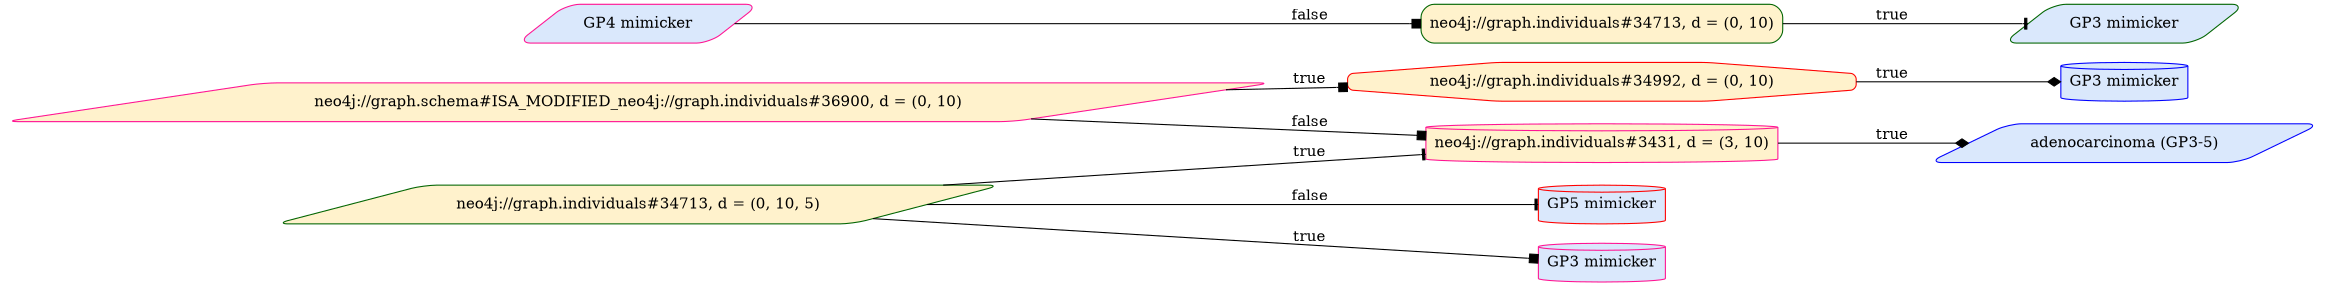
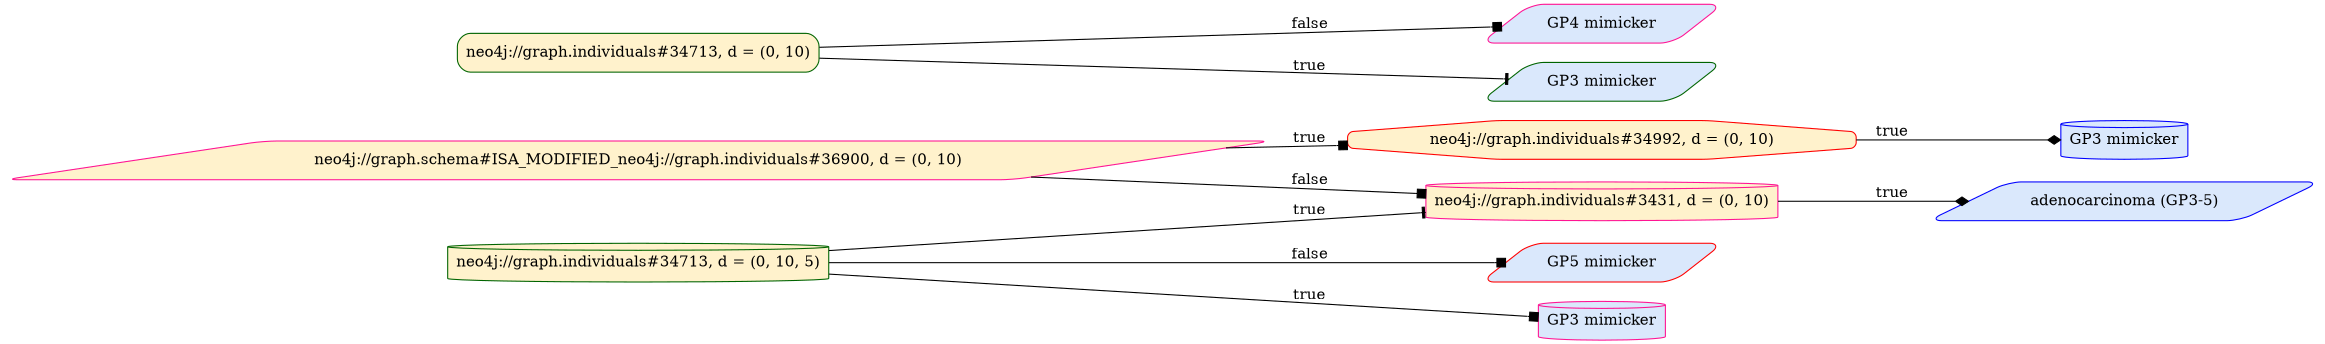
edge "GP4 mimicker" -> "neo4j://graph.individuals#34713, d = (0, 10)": reversed
node "neo4j://graph.individuals#3431, d = (3, 10)": label "neo4j://graph.individuals#3431, d = (3, 10)" -> "neo4j://graph.individuals#3431, d = (0, 10)"
node "neo4j://graph.individuals#34713, d = (0, 10, 5)": shape parallelogram -> cylinder
edge "neo4j://graph.individuals#34713, d = (0, 10, 5)" -> "GP5 mimicker": arrowhead tee -> box
node "GP5 mimicker": shape cylinder -> parallelogram
